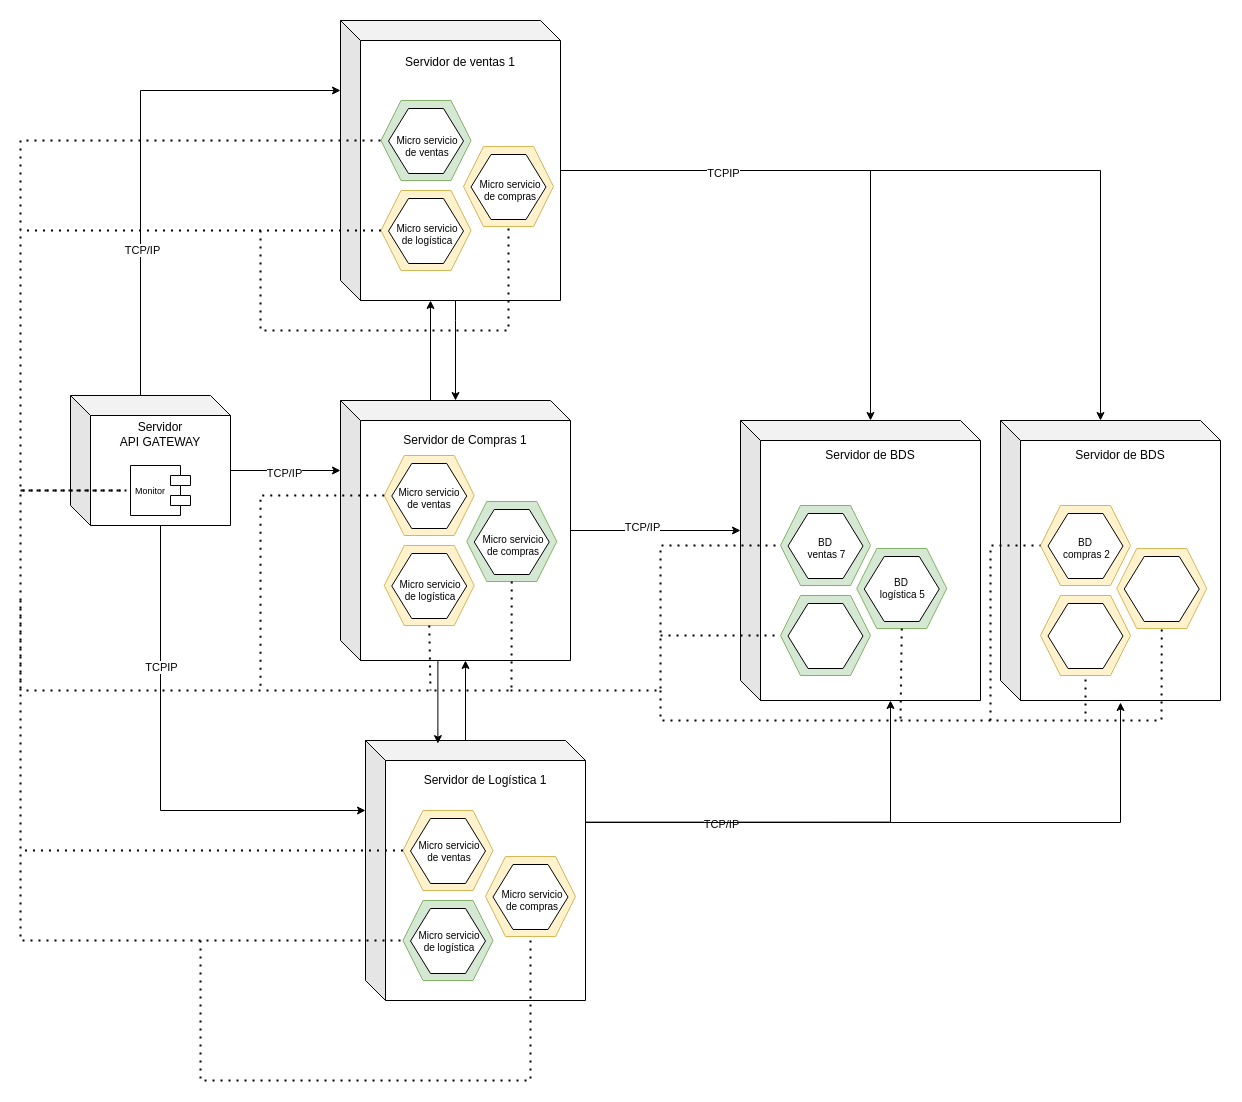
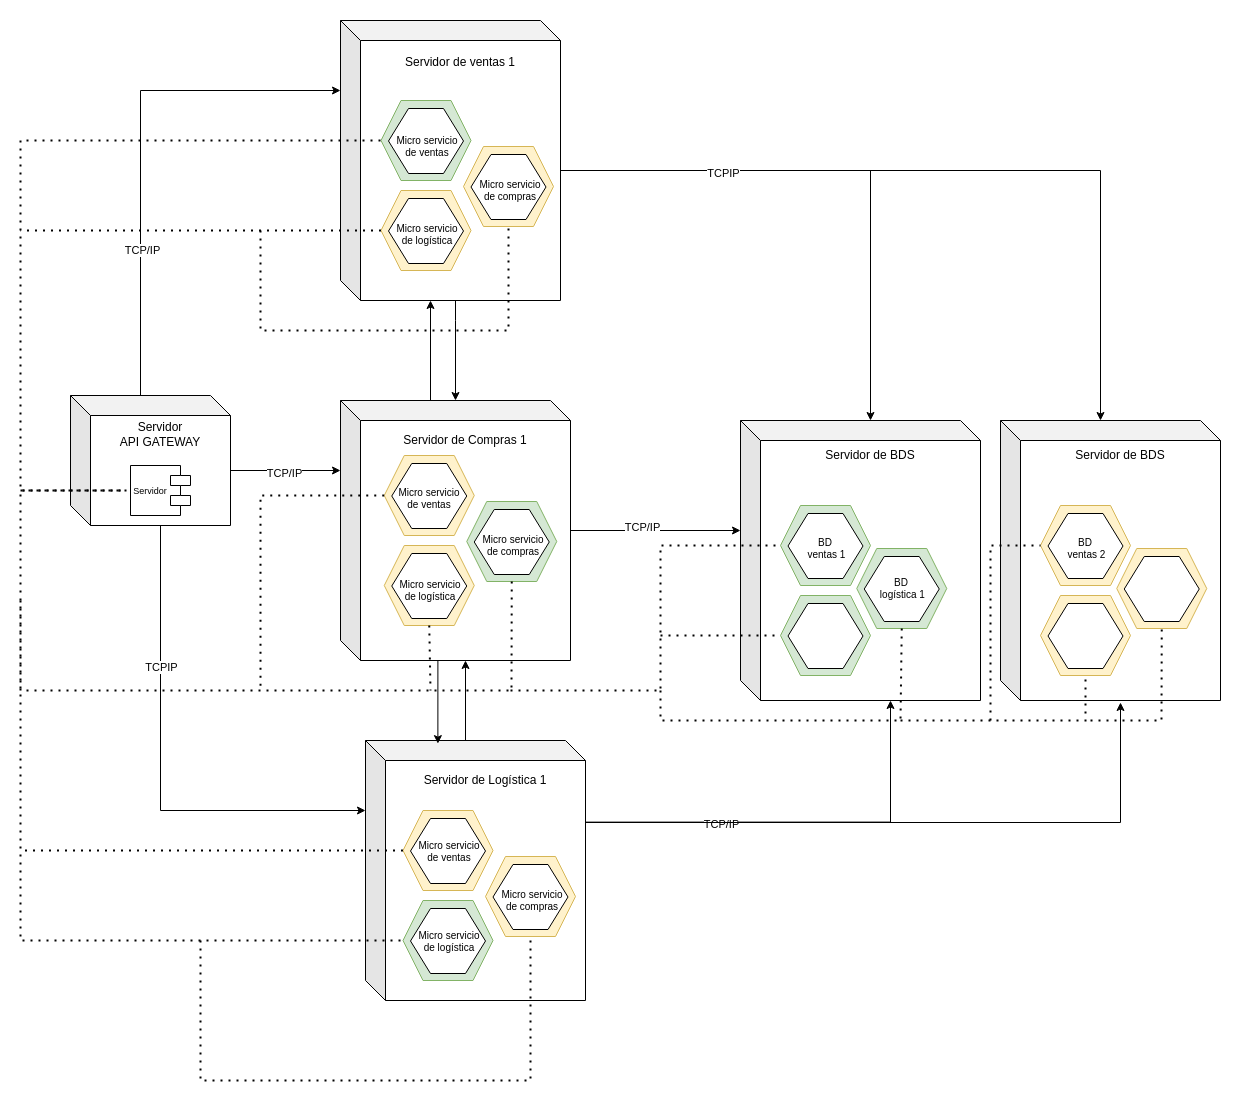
node "Monitor": label "Monitor" -> "Servidor"
node "BD ventas 7": label "BD ventas 7" -> "BD ventas 1"
node "BD compras 2": label "BD compras 2" -> "BD ventas 2"
node "BD logística 5": label "BD logística 5" -> "BD logística 1"
